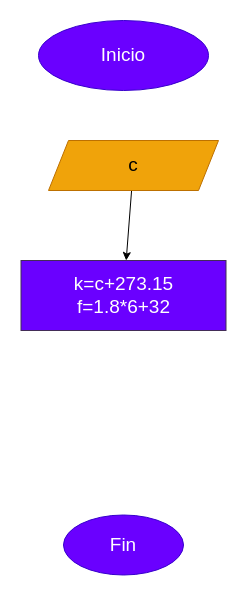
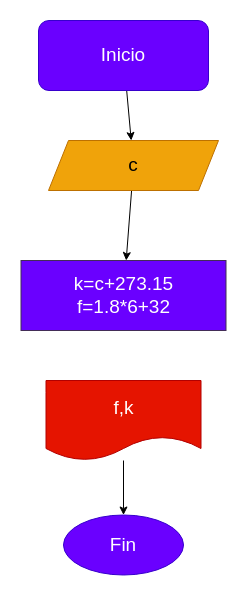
node "Inicio": shape ellipse -> rounded rectangle
edge "Inicio" -> "c": added
node "f,k": added
edge "f,k" -> "Fin": added
